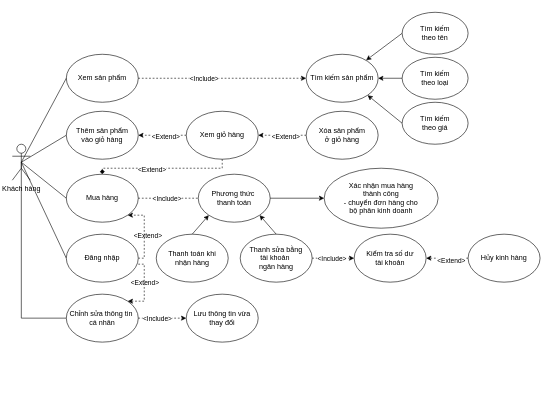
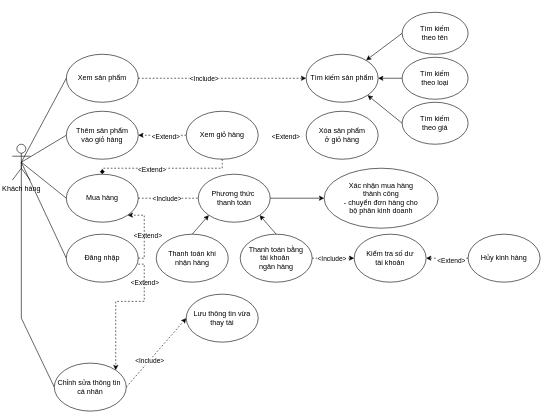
edge "Xóa sản phẩm ở giỏ hàng" -> "Xem giỏ hàng": removed
node "Thanh sửa bằng tài khoản ngân hàng": label "Thanh sửa bằng tài khoản ngân hàng" -> "Thanh toán bằng tài khoản ngân hàng"
node "Chỉnh sửa thông tin cá nhân": moved (102, 318) -> (90, 387)
node "Lưu thông tin vừa thay đổi": label "Lưu thông tin vừa thay đổi" -> "Lưu thông tin vừa thay tài"
